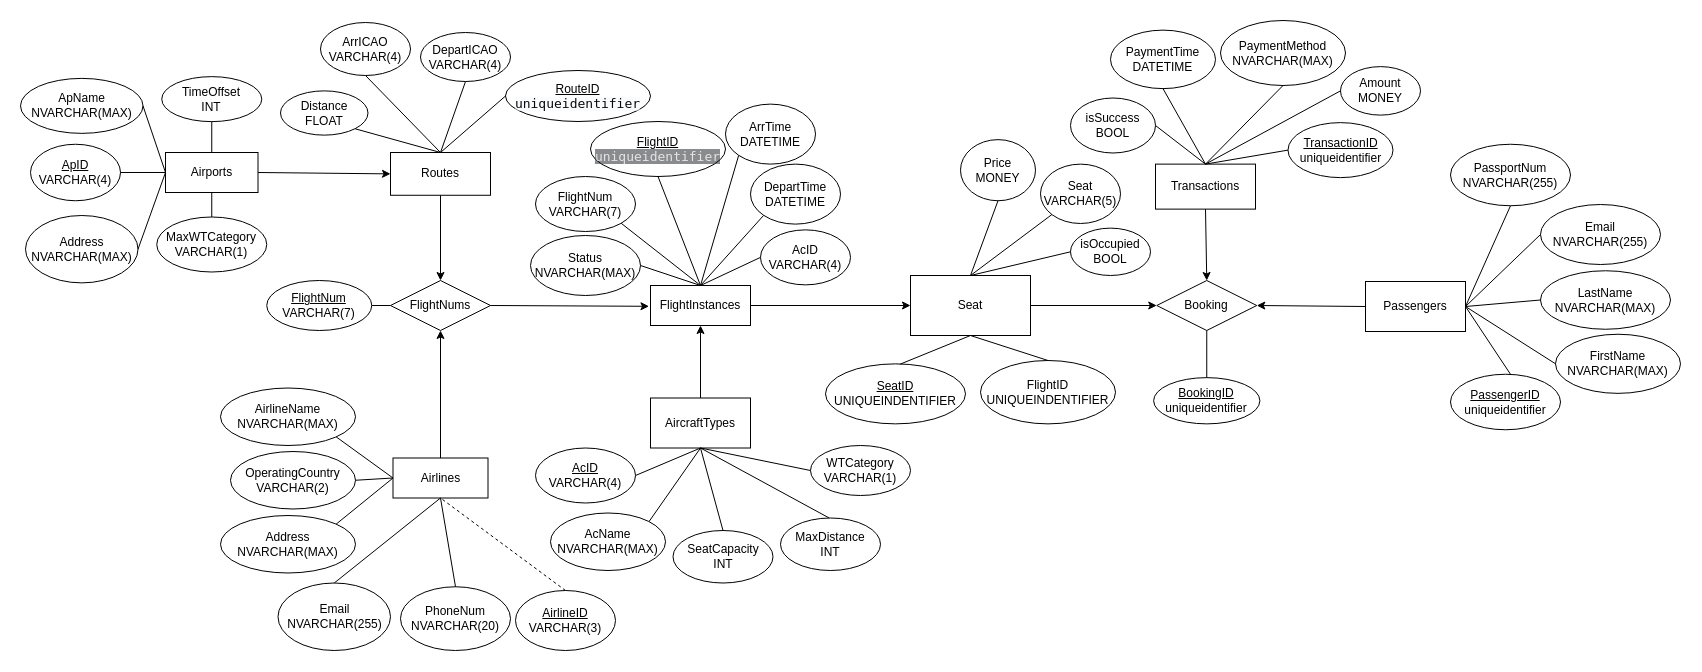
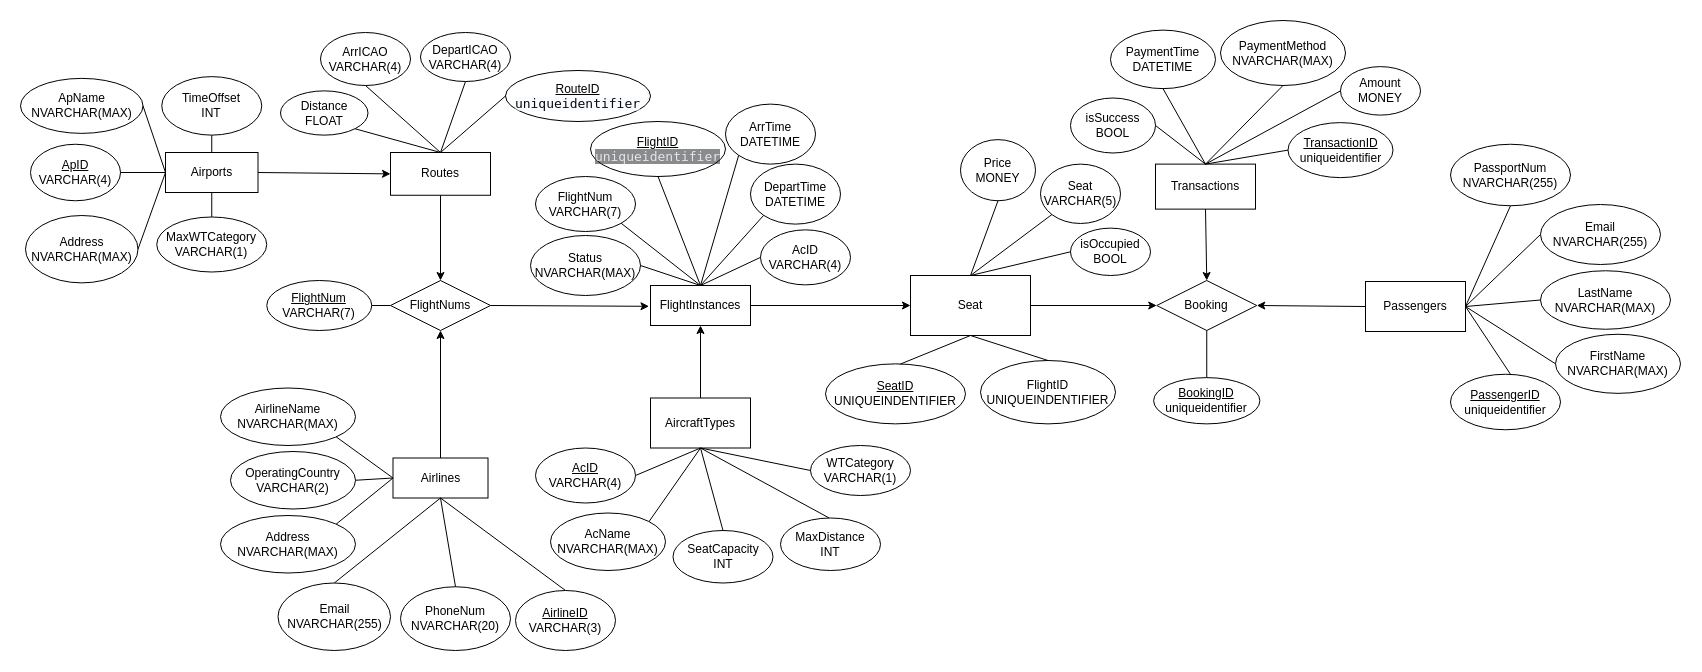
node "ArrICAO VARCHAR(4)": moved (366, 49) -> (366, 59)
node "TimeOffset INT": size 100x45 -> 100x59
edge "Airlines" -- "AirlineID VARCHAR(3)": style dashed -> solid
